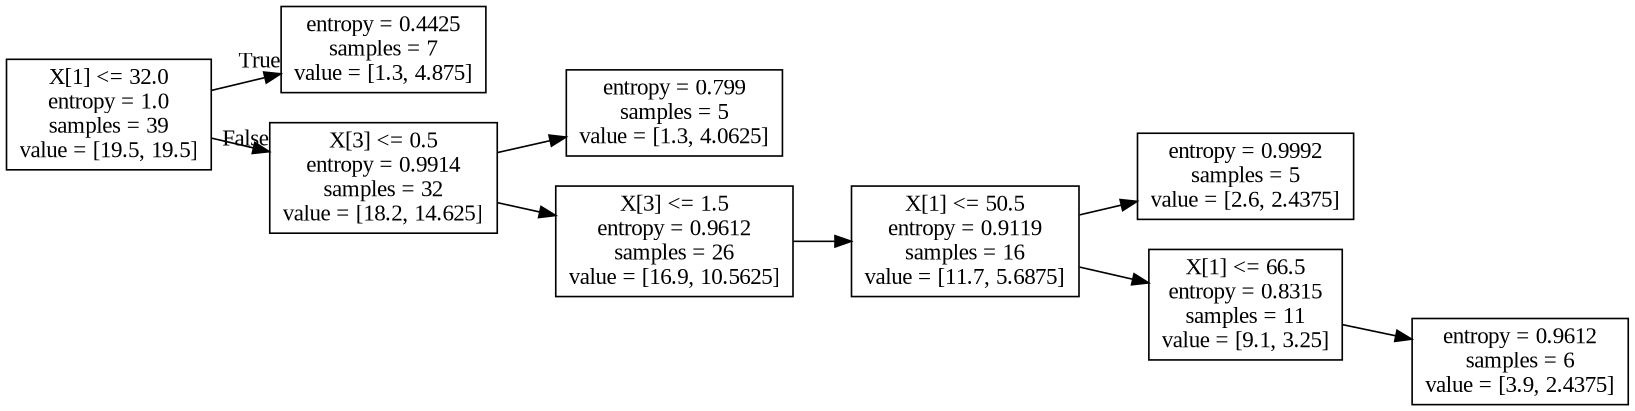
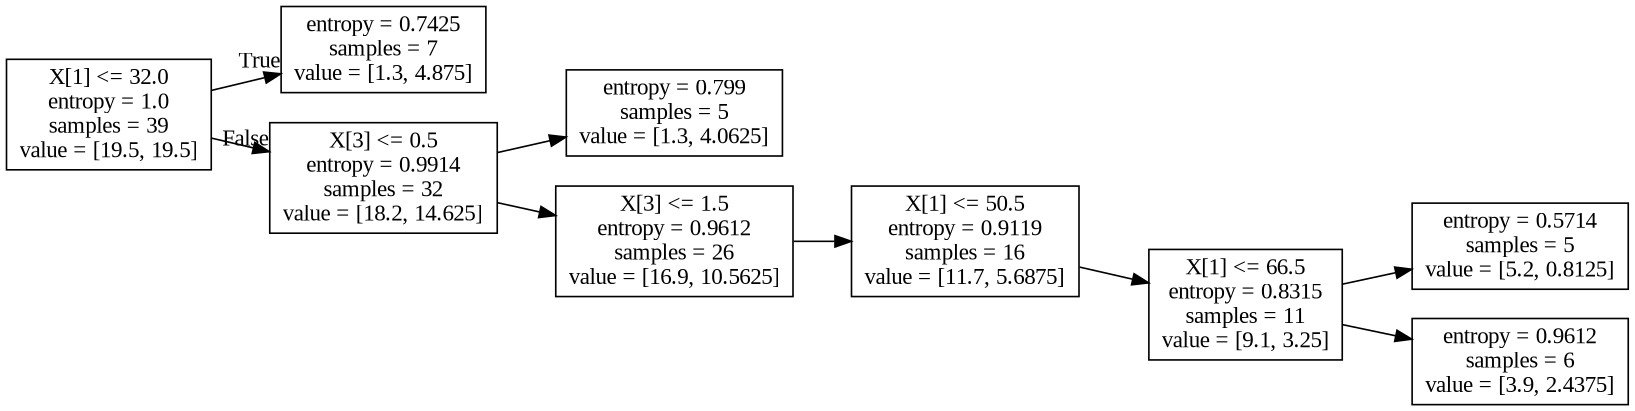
node "entropy = 0.4425 samples = 7 value = [1.3, 4.875]": label "entropy = 0.4425 samples = 7 value = [1.3, 4.875]" -> "entropy = 0.7425 samples = 7 value = [1.3, 4.875]"
node "entropy = 0.9992 samples = 5 value = [2.6, 2.4375]": removed
node "entropy = 0.5714 samples = 5 value = [5.2, 0.8125]": added
